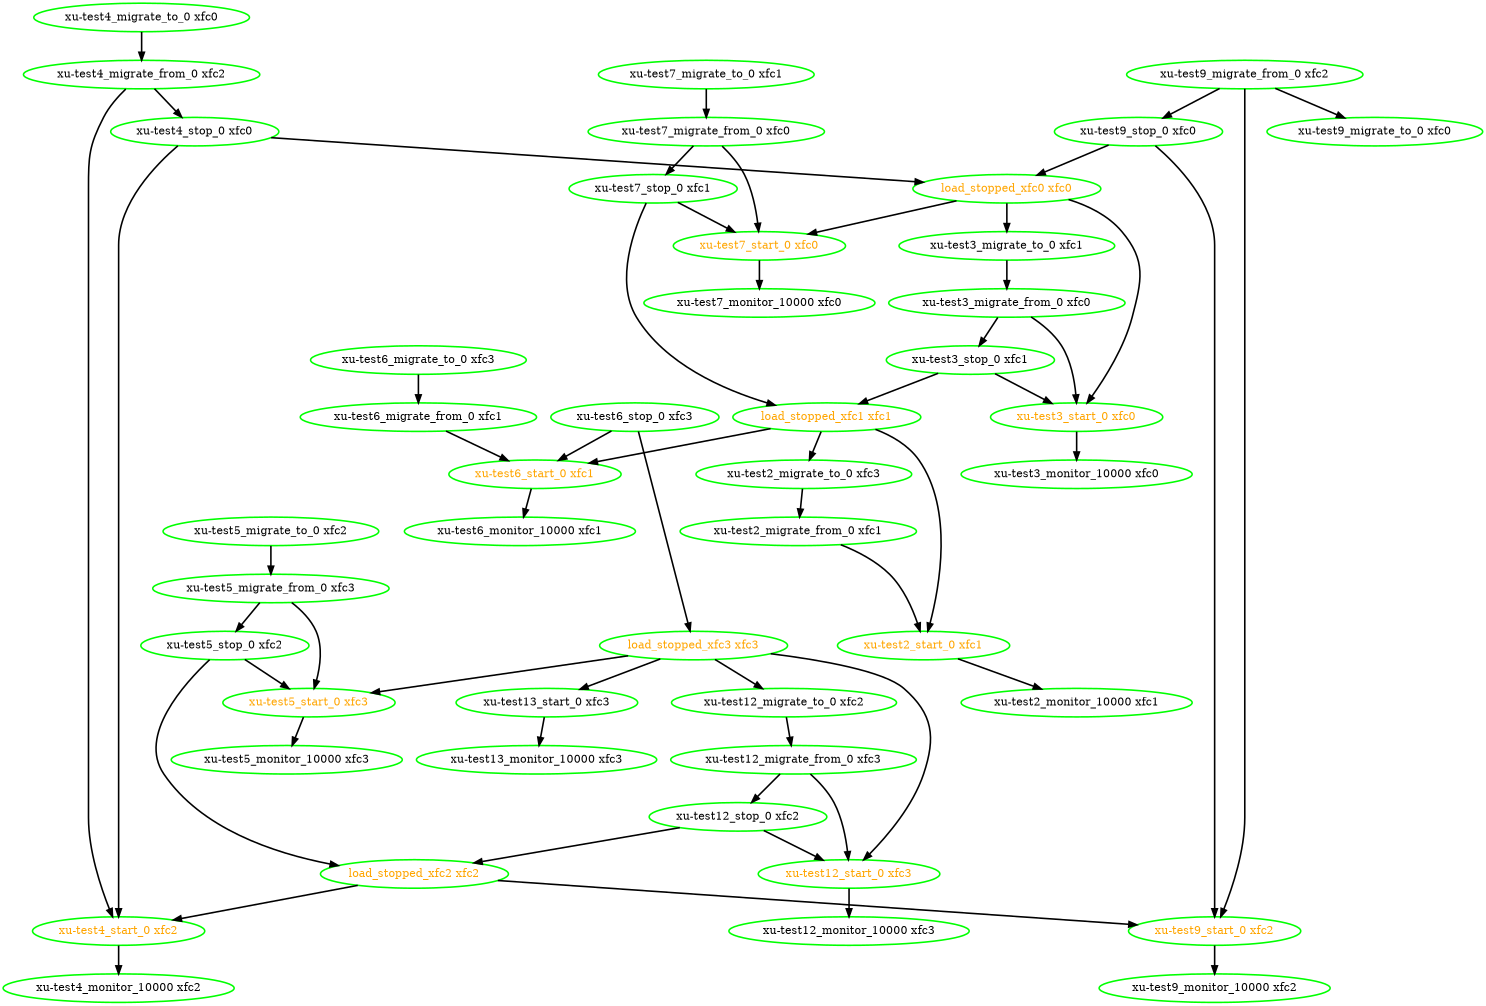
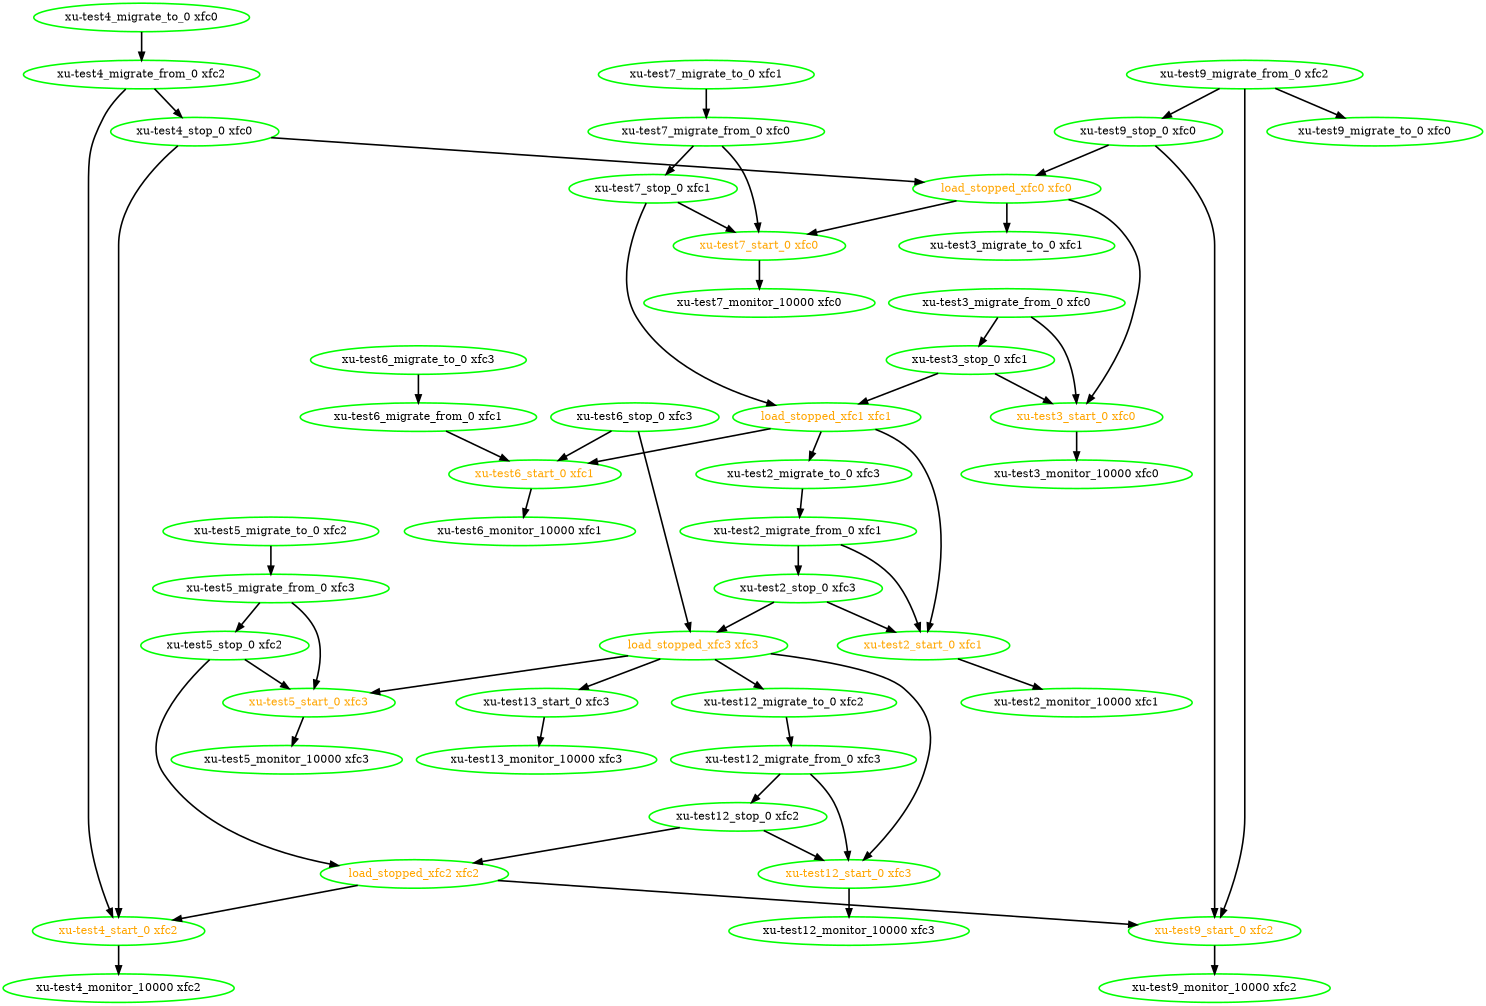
edge "xu-test3_migrate_to_0 xfc1" -> "xu-test3_migrate_from_0 xfc0": removed
node "xu-test2_stop_0 xfc3": added
